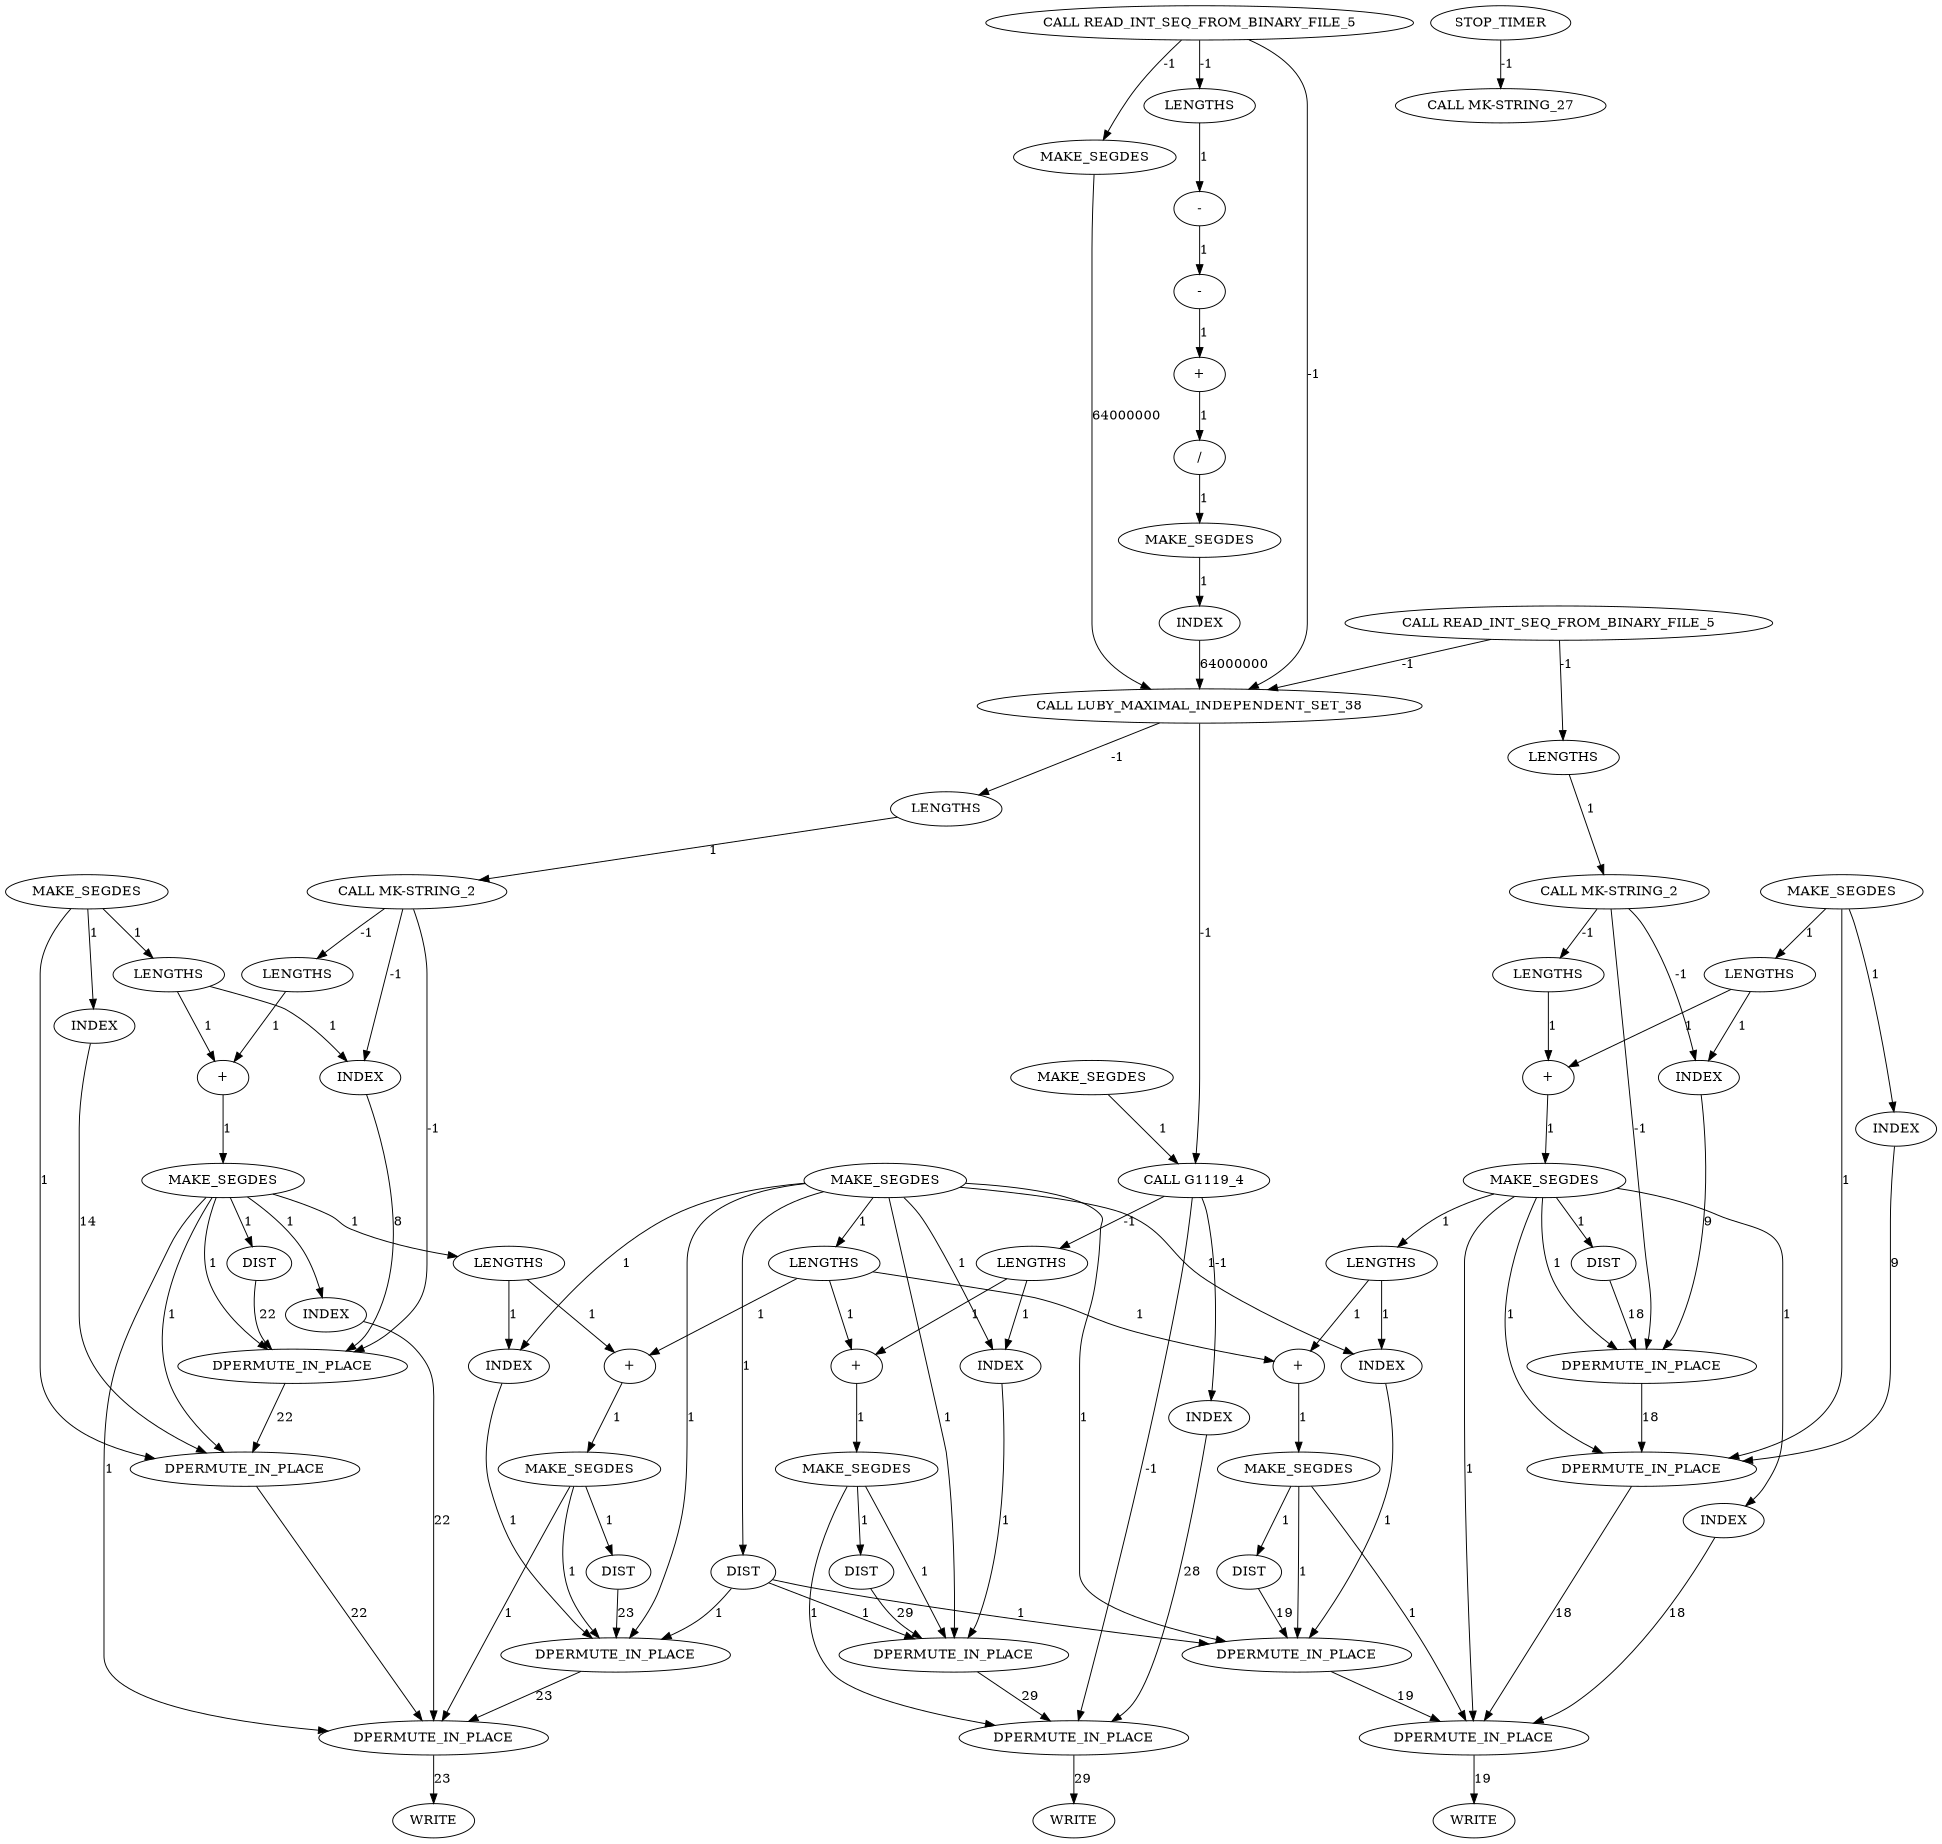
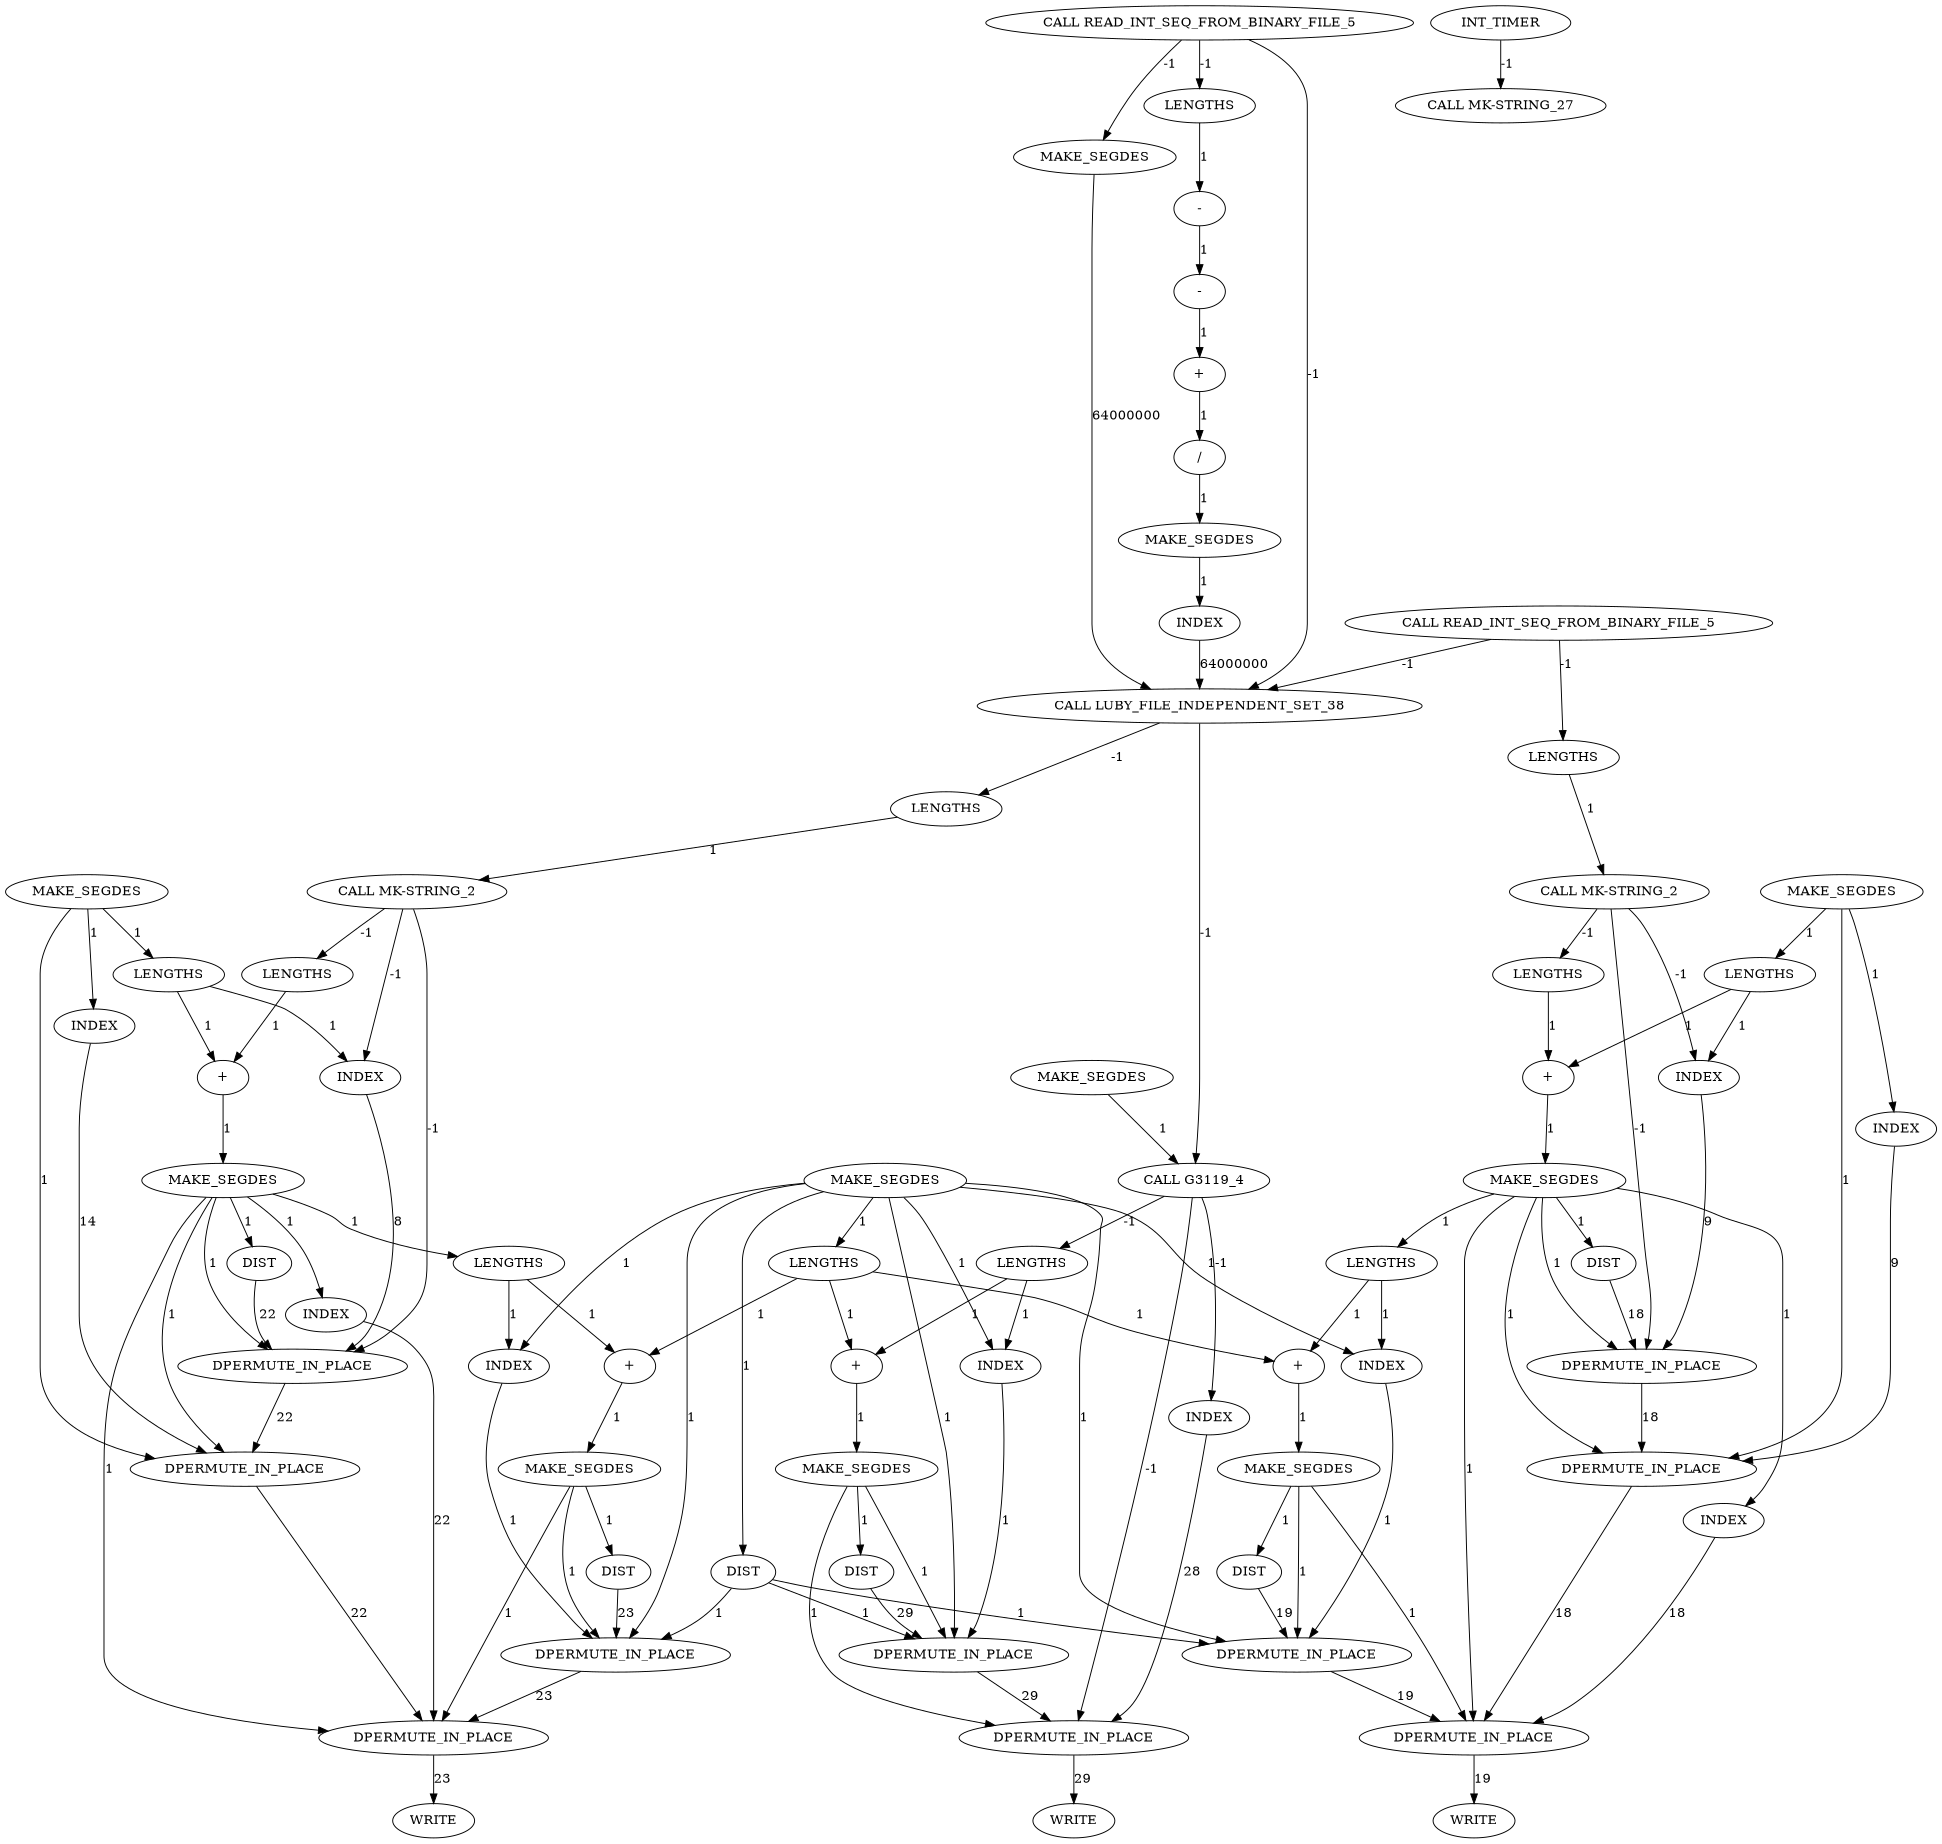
node "STOP_TIMER": label "STOP_TIMER" -> "INT_TIMER"
node "CALL LUBY_MAXIMAL_INDEPENDENT_SET_38": label "CALL LUBY_MAXIMAL_INDEPENDENT_SET_38" -> "CALL LUBY_FILE_INDEPENDENT_SET_38"
node "CALL G1119_4": label "CALL G1119_4" -> "CALL G3119_4"
